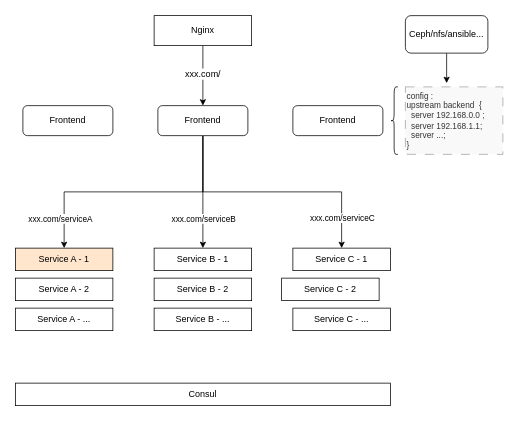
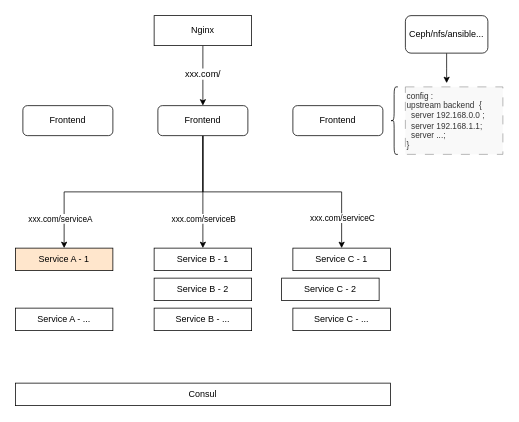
node "Service A - 2": removed
